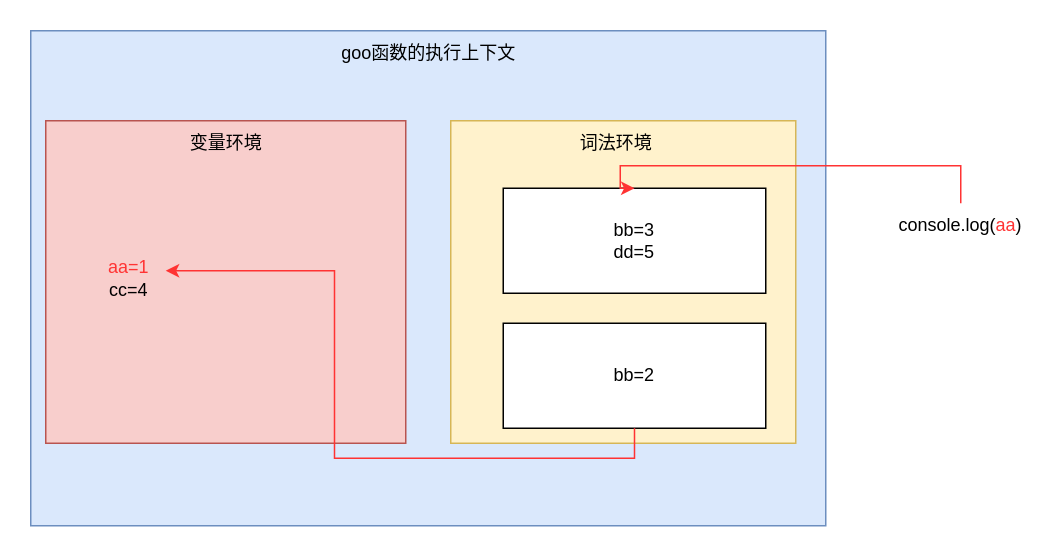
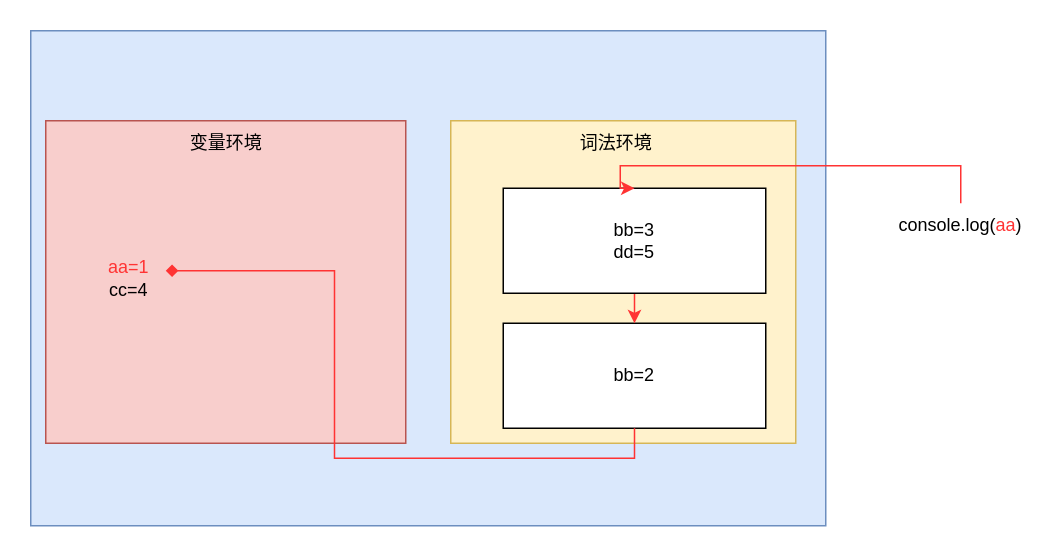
node "goo函数的执行上下文": removed
edge "bb=2" -> "aa=1 cc=4": arrowhead classic -> diamond
edge "bb=3 dd=5" -> "bb=2": added
